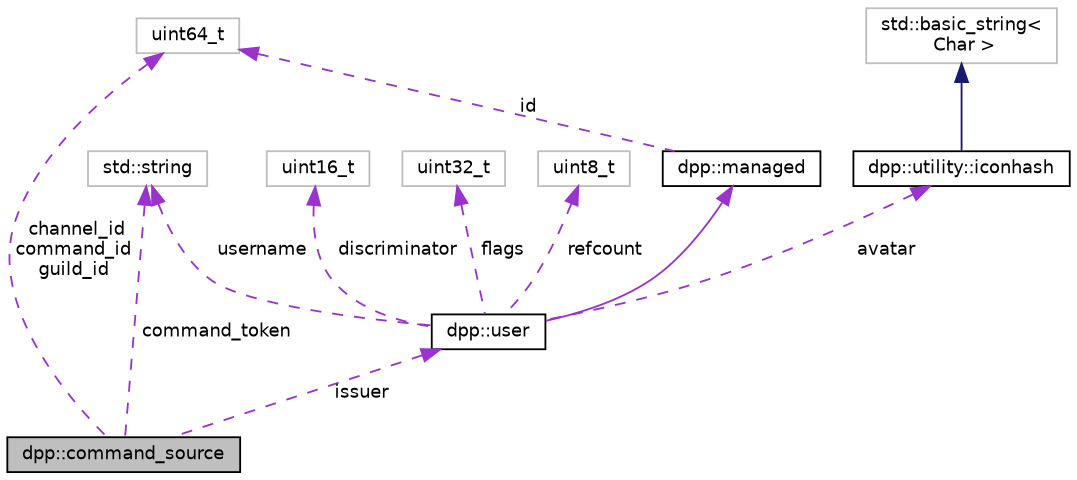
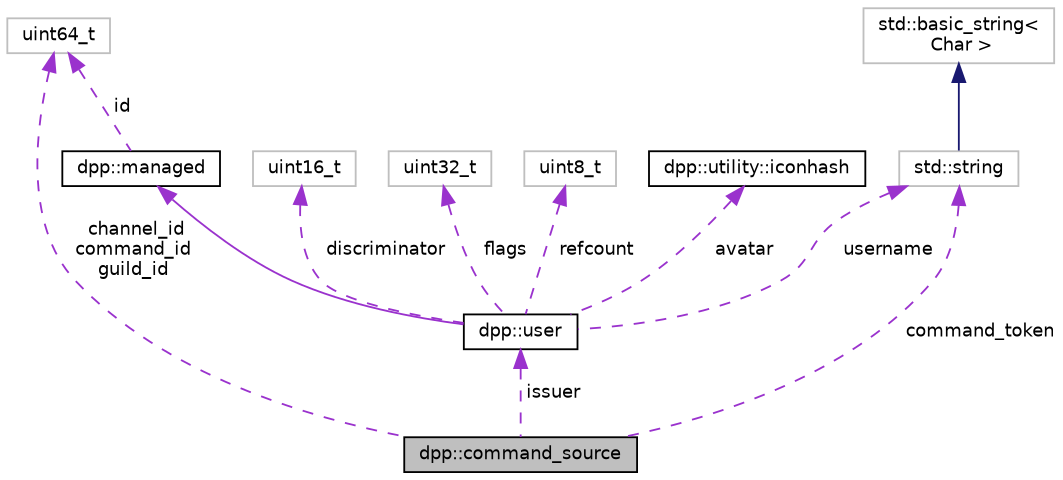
edge "dpp::utility::iconhash" -> "std::basic_string< Char >": now "std::string" -> "std::basic_string< Char >"
